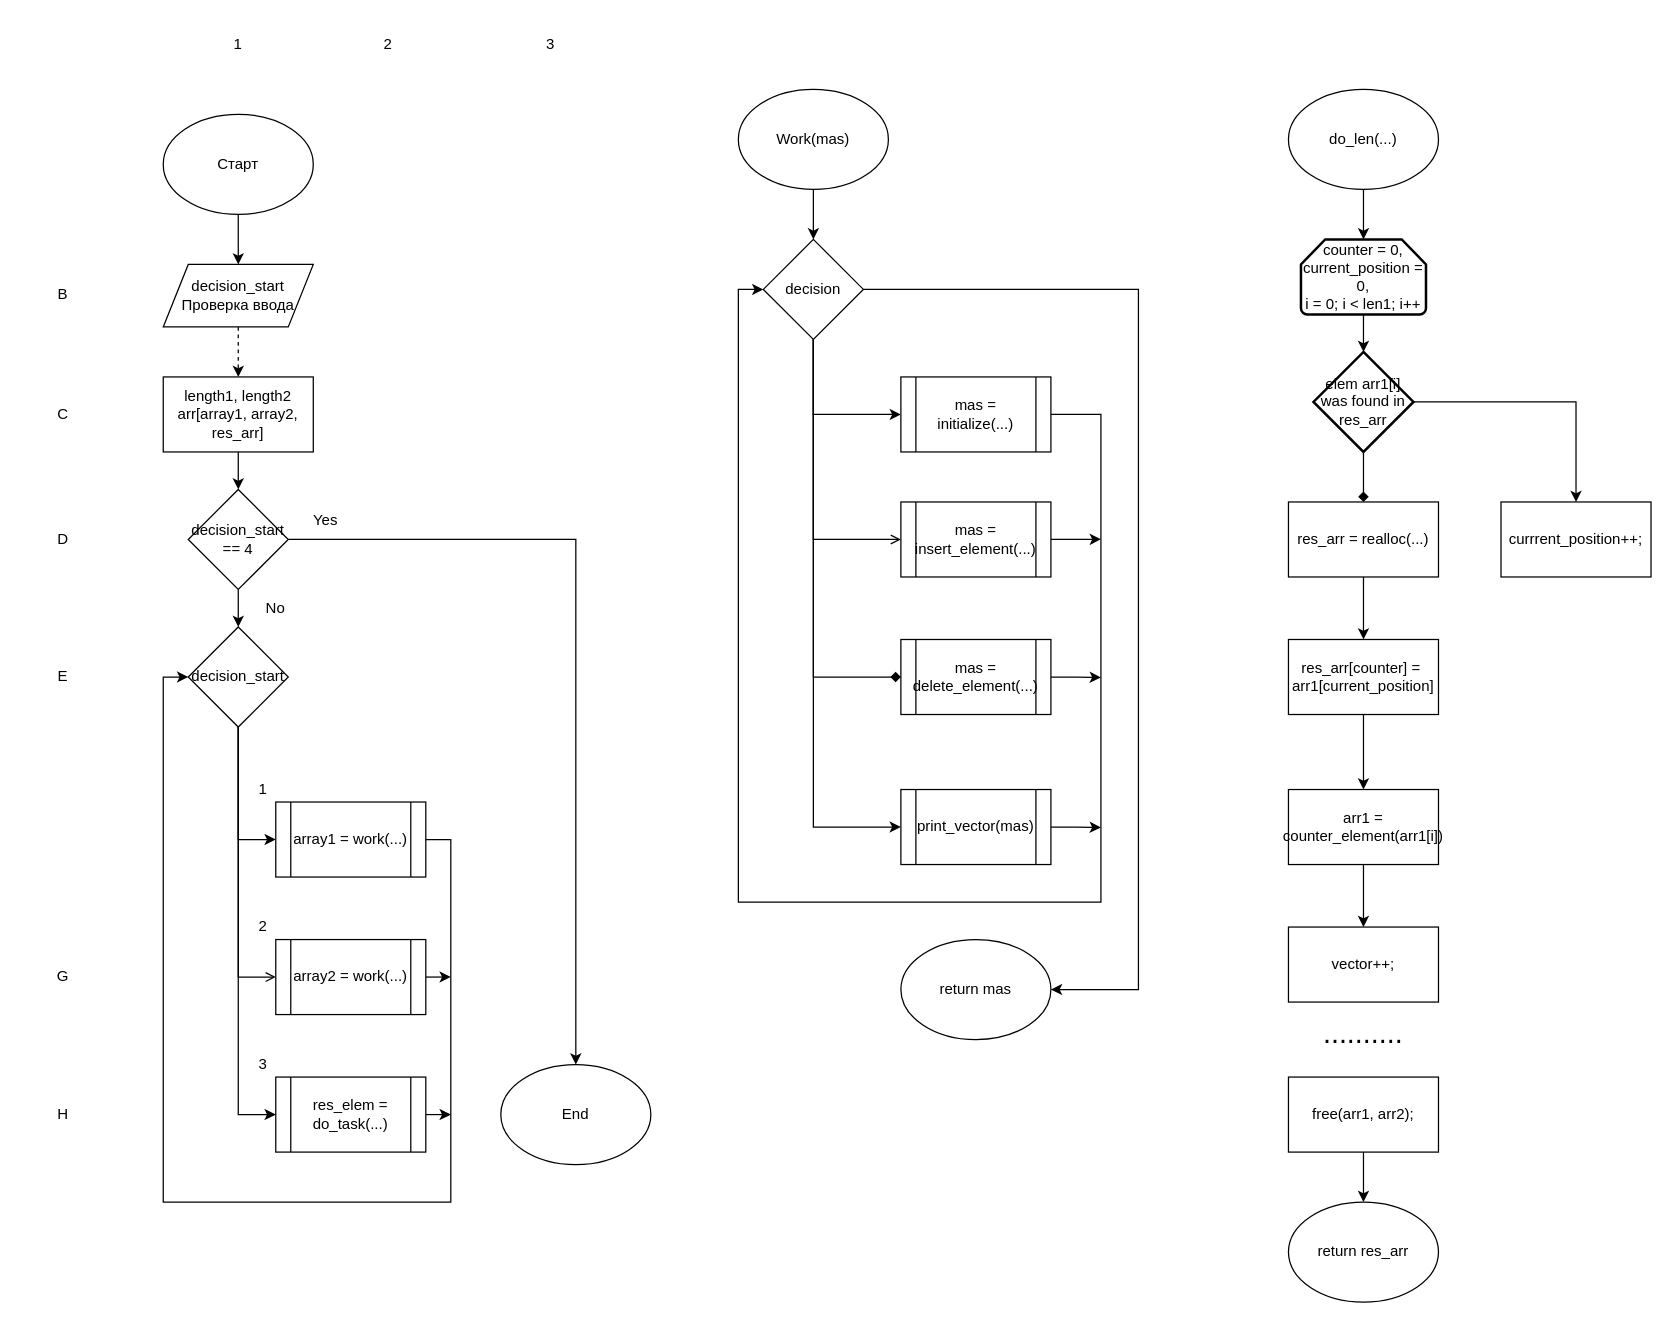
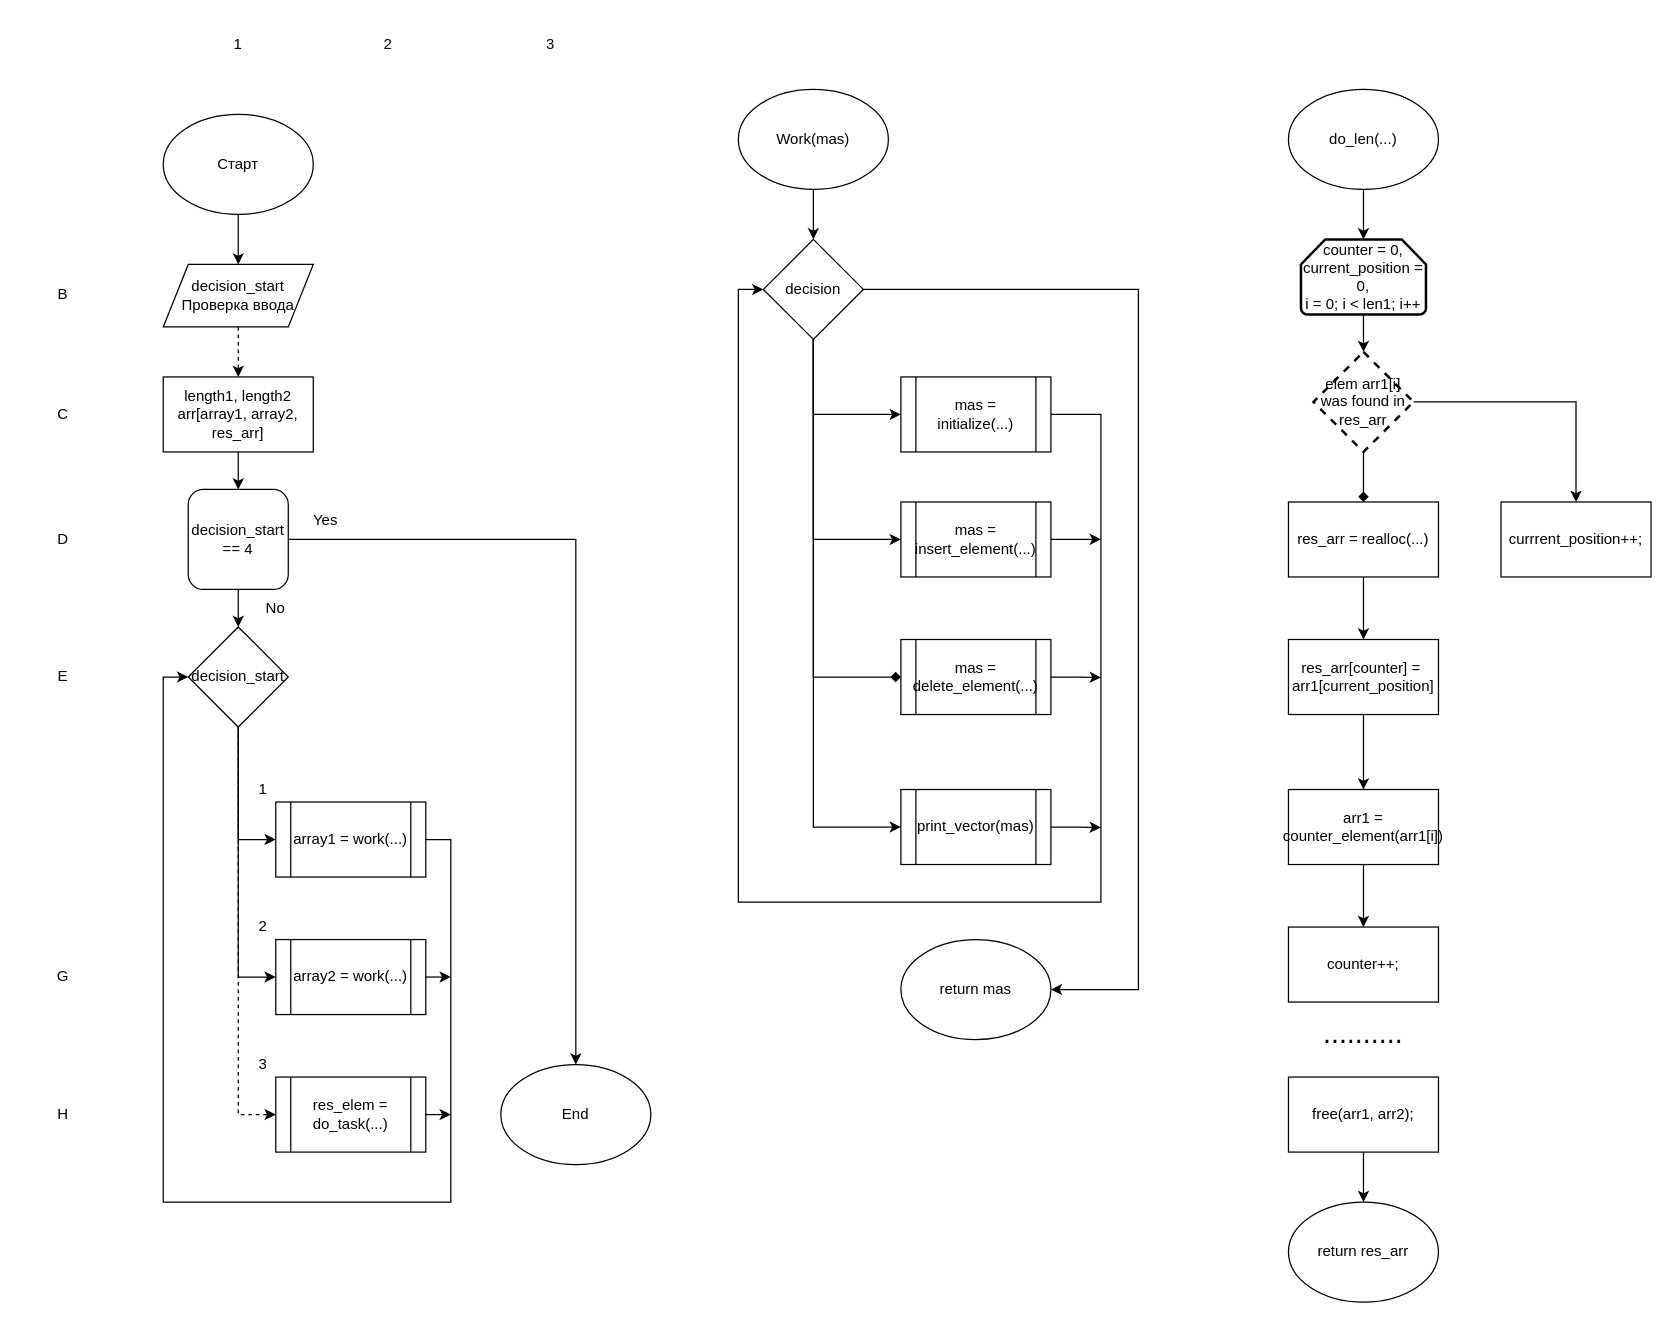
node "elem arr1[i] was found in res_arr": style solid -> dashed
node "decision_start == 4": shape diamond -> rounded rectangle
edge "decision" -> "mas = insert_element(...)": arrowhead open -> classic
node "vector++;": label "vector++;" -> "counter++;"
edge "decision_start" -> "array2 = work(...)": arrowhead open -> classic
edge "decision_start" -> "res_elem = do_task(...)": style solid -> dashed
